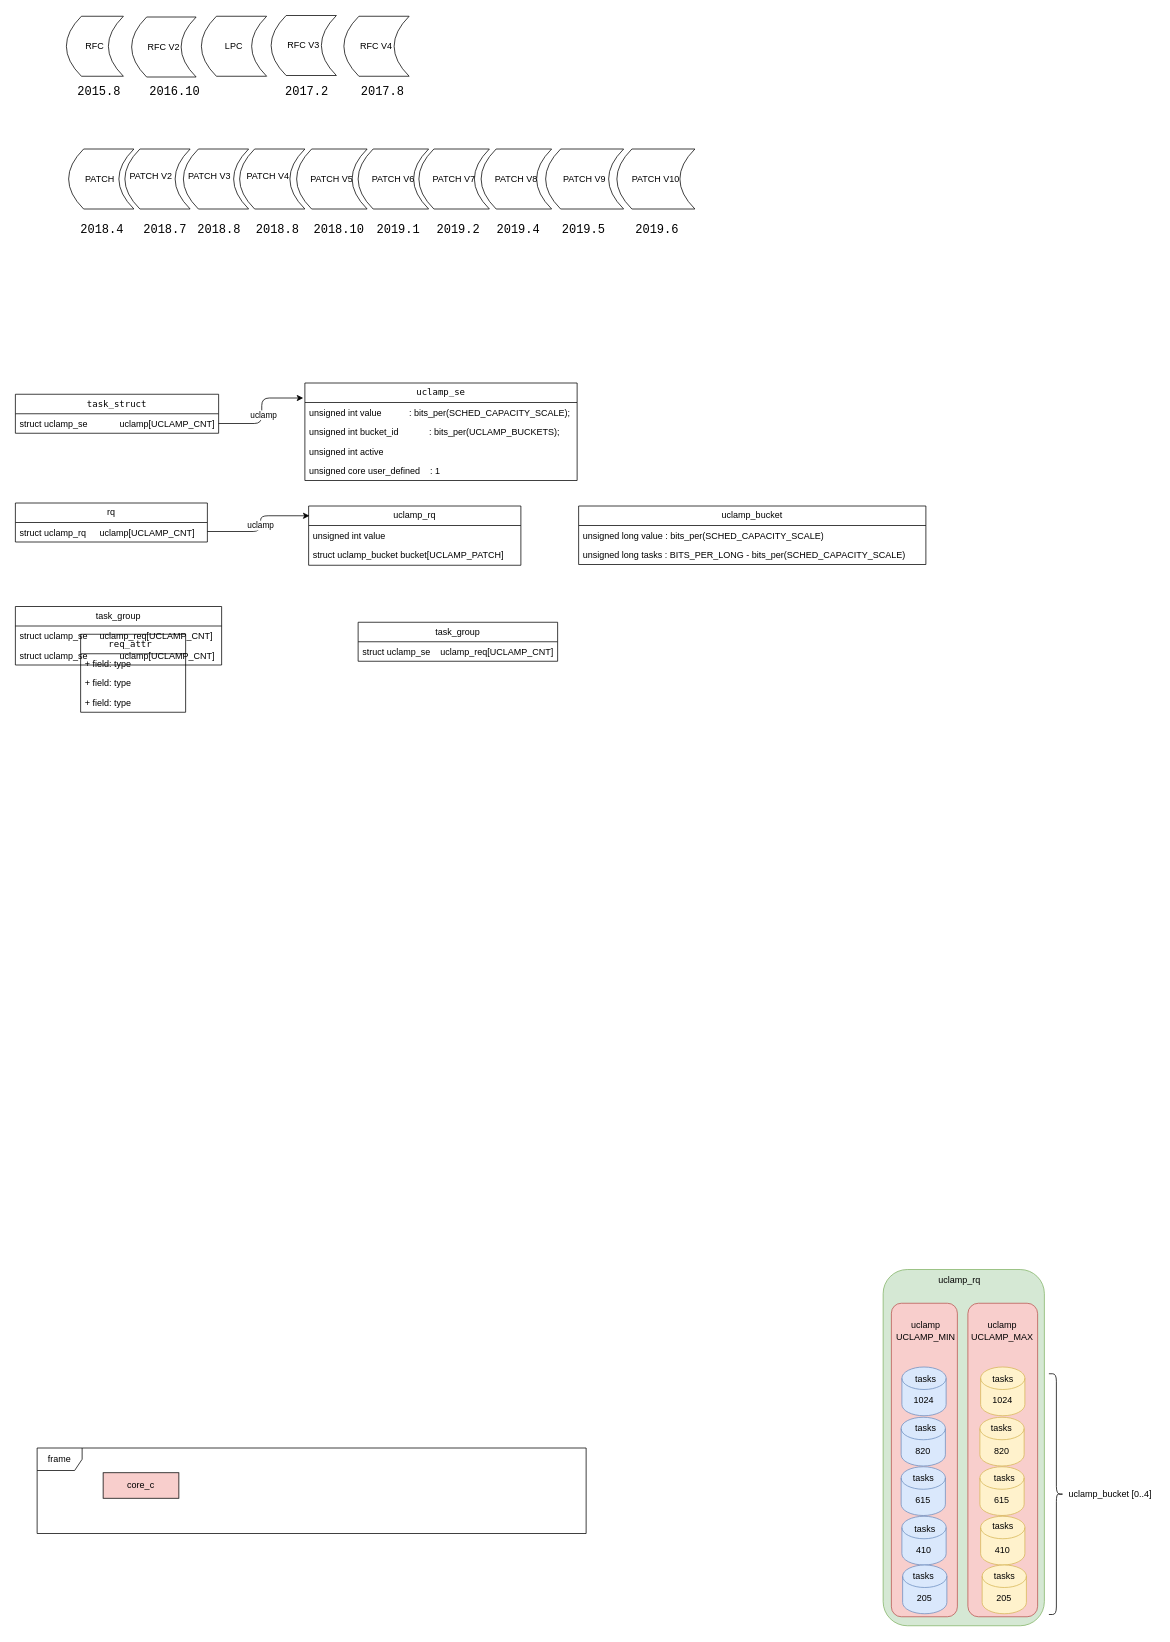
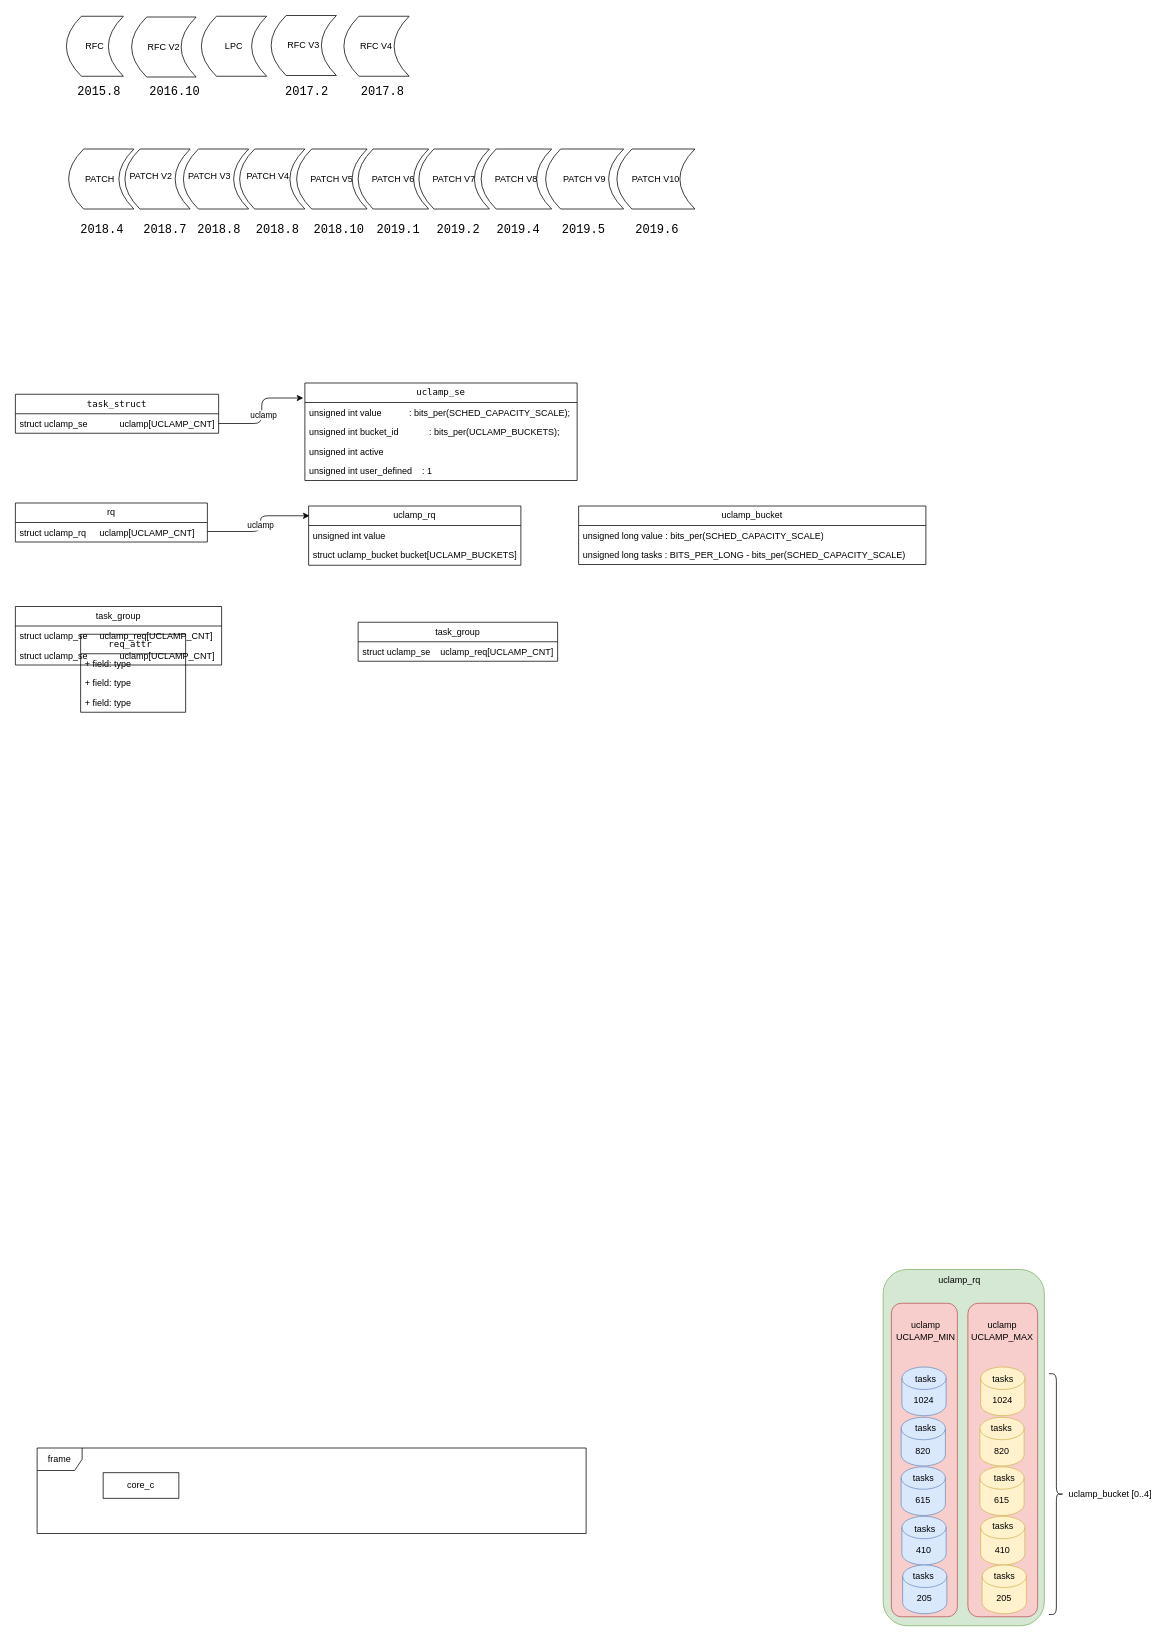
node "unsigned core user_defined : 1": label "unsigned core user_defined : 1" -> "unsigned int user_defined : 1"
node "struct uclamp_bucket bucket[UCLAMP_PATCH]": label "struct uclamp_bucket bucket[UCLAMP_PATCH]" -> "struct uclamp_bucket bucket[UCLAMP_BUCKETS]"
node "core_c": fillcolor #f8cecc -> #ffffff
